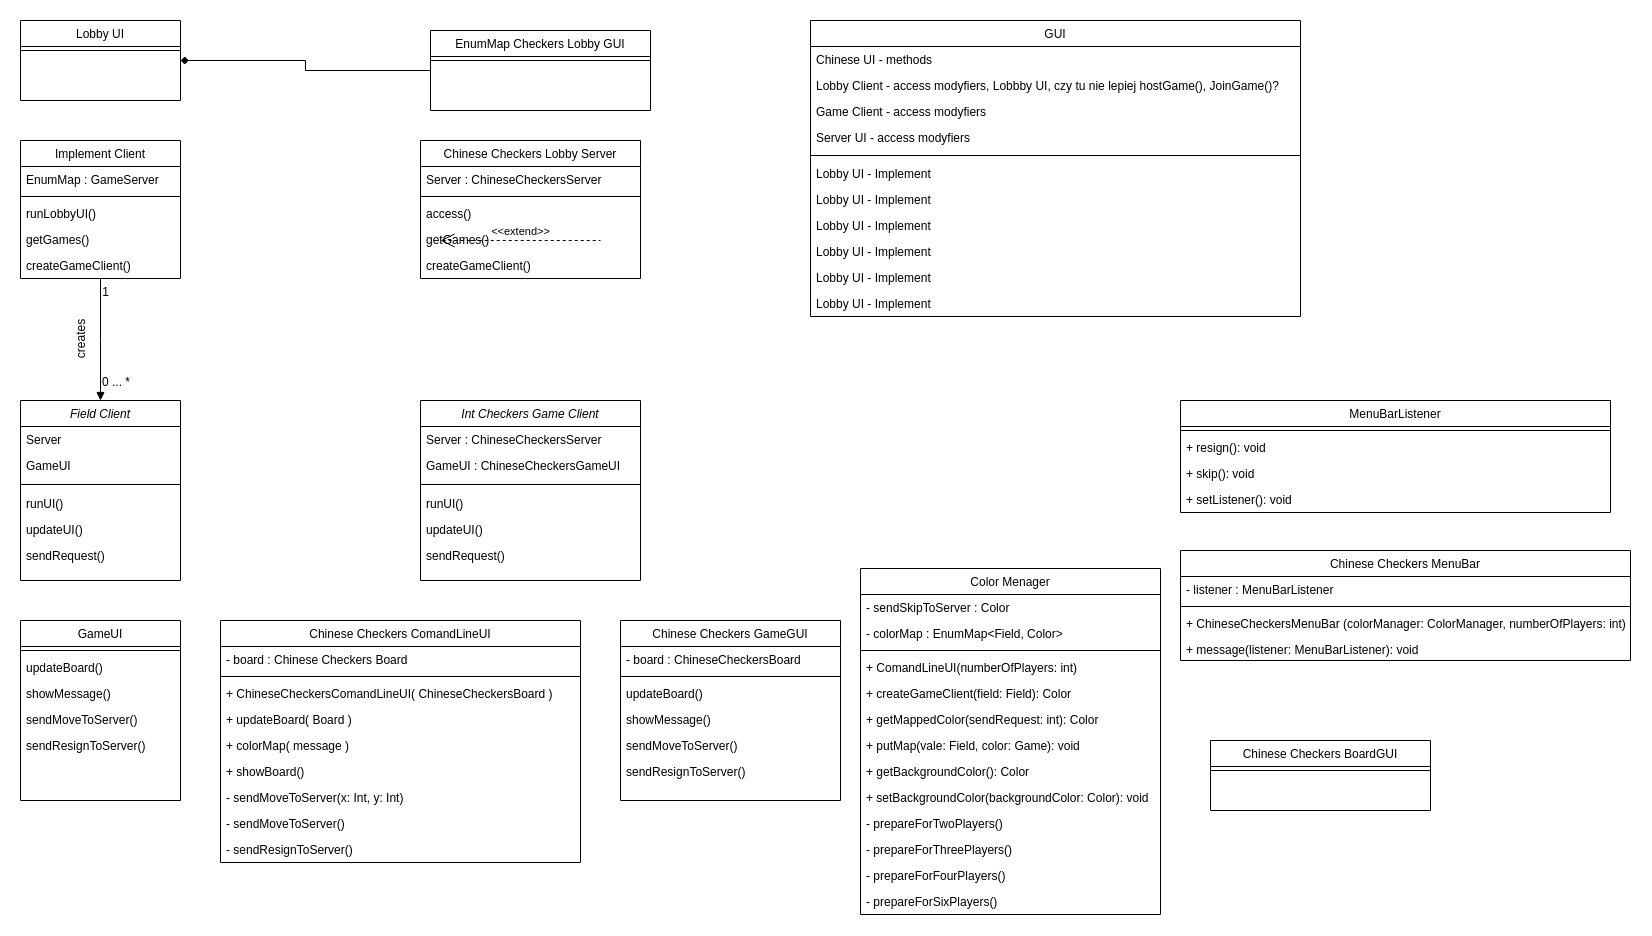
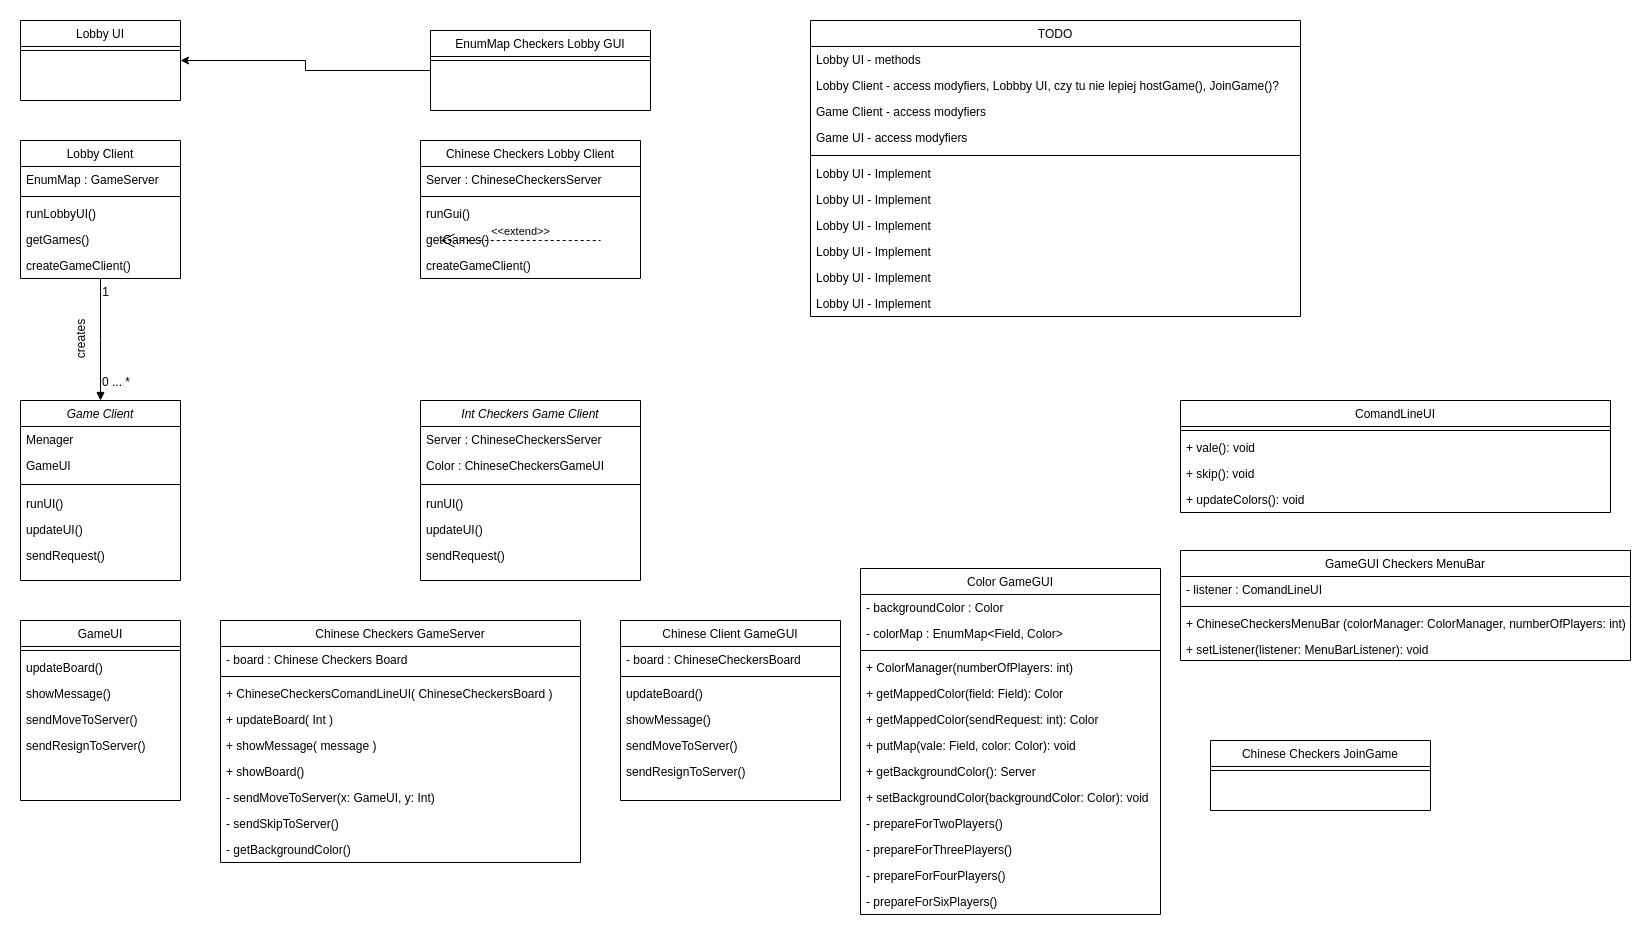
node "GUI": label "GUI" -> "TODO"
node "Chinese UI - methods": label "Chinese UI - methods" -> "Lobby UI - methods"
edge "EnumMap Checkers Lobby GUI" -> "Lobby UI": arrowhead diamond -> classic
node "Server UI - access modyfiers": label "Server UI - access modyfiers" -> "Game UI - access modyfiers"
node "Implement Client": label "Implement Client" -> "Lobby Client"
node "Chinese Checkers Lobby Server": label "Chinese Checkers Lobby Server" -> "Chinese Checkers Lobby Client"
node "access()": label "access()" -> "runGui()"
node "Field Client": label "Field Client" -> "Game Client"
node "MenuBarListener": label "MenuBarListener" -> "ComandLineUI"
node "Server": label "Server" -> "Menager"
node "+ resign(): void": label "+ resign(): void" -> "+ vale(): void"
node "GameUI : ChineseCheckersGameUI": label "GameUI : ChineseCheckersGameUI" -> "Color : ChineseCheckersGameUI"
node "+ setListener(): void": label "+ setListener(): void" -> "+ updateColors(): void"
node "Chinese Checkers MenuBar": label "Chinese Checkers MenuBar" -> "GameGUI Checkers MenuBar"
node "Color Menager": label "Color Menager" -> "Color GameGUI"
node "- listener : MenuBarListener": label "- listener : MenuBarListener" -> "- listener : ComandLineUI"
node "- sendSkipToServer : Color": label "- sendSkipToServer : Color" -> "- backgroundColor : Color"
node "Chinese Checkers ComandLineUI": label "Chinese Checkers ComandLineUI" -> "Chinese Checkers GameServer"
node "Chinese Checkers GameGUI": label "Chinese Checkers GameGUI" -> "Chinese Client GameGUI"
node "+ message(listener: MenuBarListener): void": label "+ message(listener: MenuBarListener): void" -> "+ setListener(listener: MenuBarListener): void"
node "+ ComandLineUI(numberOfPlayers: int)": label "+ ComandLineUI(numberOfPlayers: int)" -> "+ ColorManager(numberOfPlayers: int)"
node "+ createGameClient(field: Field): Color": label "+ createGameClient(field: Field): Color" -> "+ getMappedColor(field: Field): Color"
node "+ updateBoard( Board )": label "+ updateBoard( Board )" -> "+ updateBoard( Int )"
node "+ colorMap( message )": label "+ colorMap( message )" -> "+ showMessage( message )"
node "+ putMap(vale: Field, color: Game): void": label "+ putMap(vale: Field, color: Game): void" -> "+ putMap(vale: Field, color: Color): void"
node "Chinese Checkers BoardGUI": label "Chinese Checkers BoardGUI" -> "Chinese Checkers JoinGame"
node "+ getBackgroundColor(): Color": label "+ getBackgroundColor(): Color" -> "+ getBackgroundColor(): Server"
node "- sendMoveToServer(x: Int, y: Int)": label "- sendMoveToServer(x: Int, y: Int)" -> "- sendMoveToServer(x: GameUI, y: Int)"
node "- sendMoveToServer()": label "- sendMoveToServer()" -> "- sendSkipToServer()"
node "- sendResignToServer()": label "- sendResignToServer()" -> "- getBackgroundColor()"
